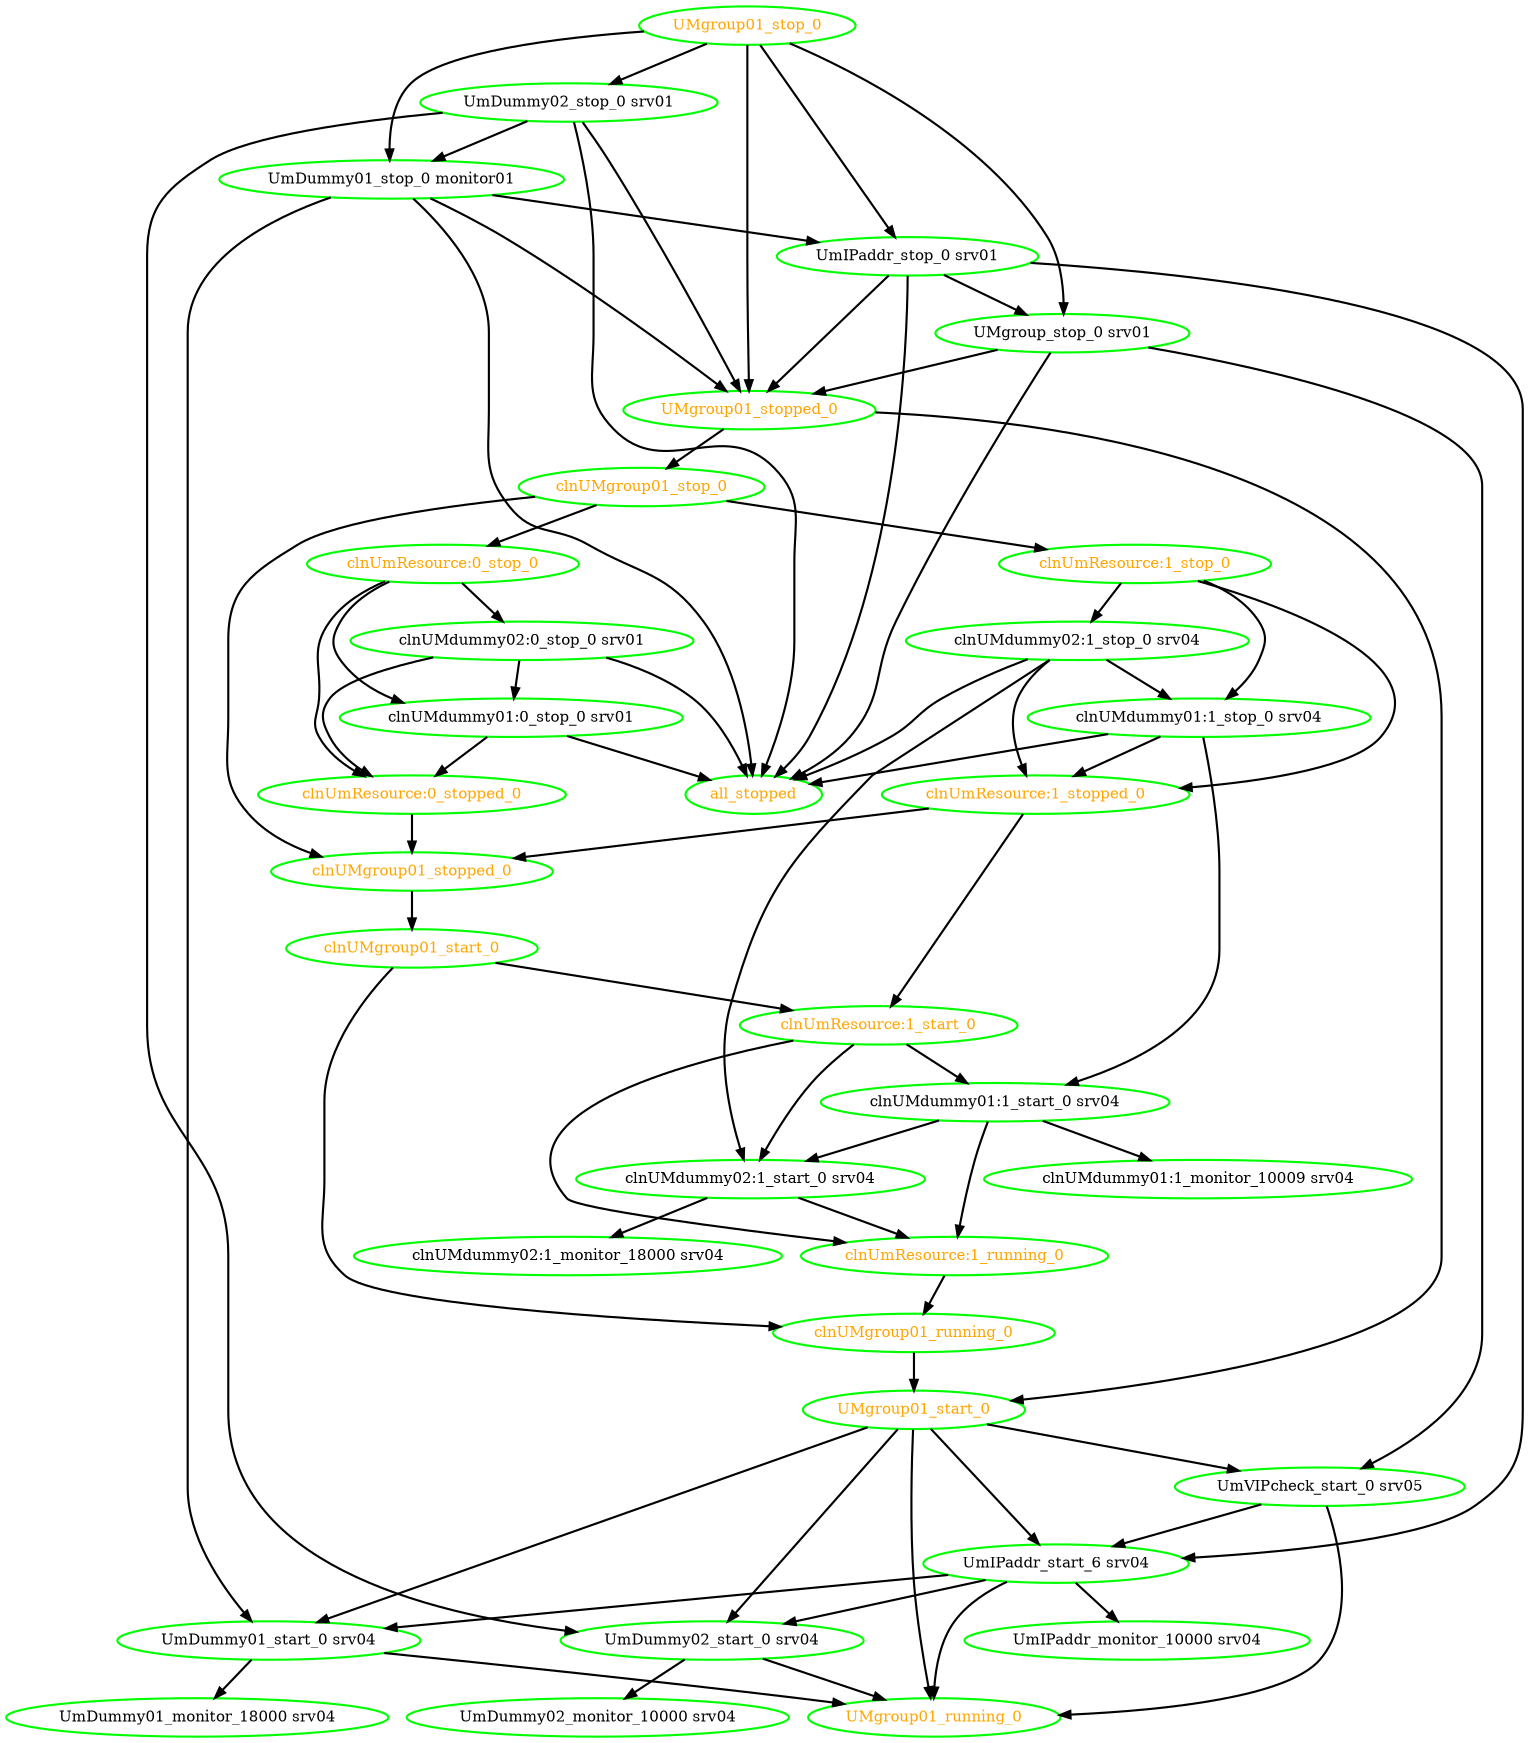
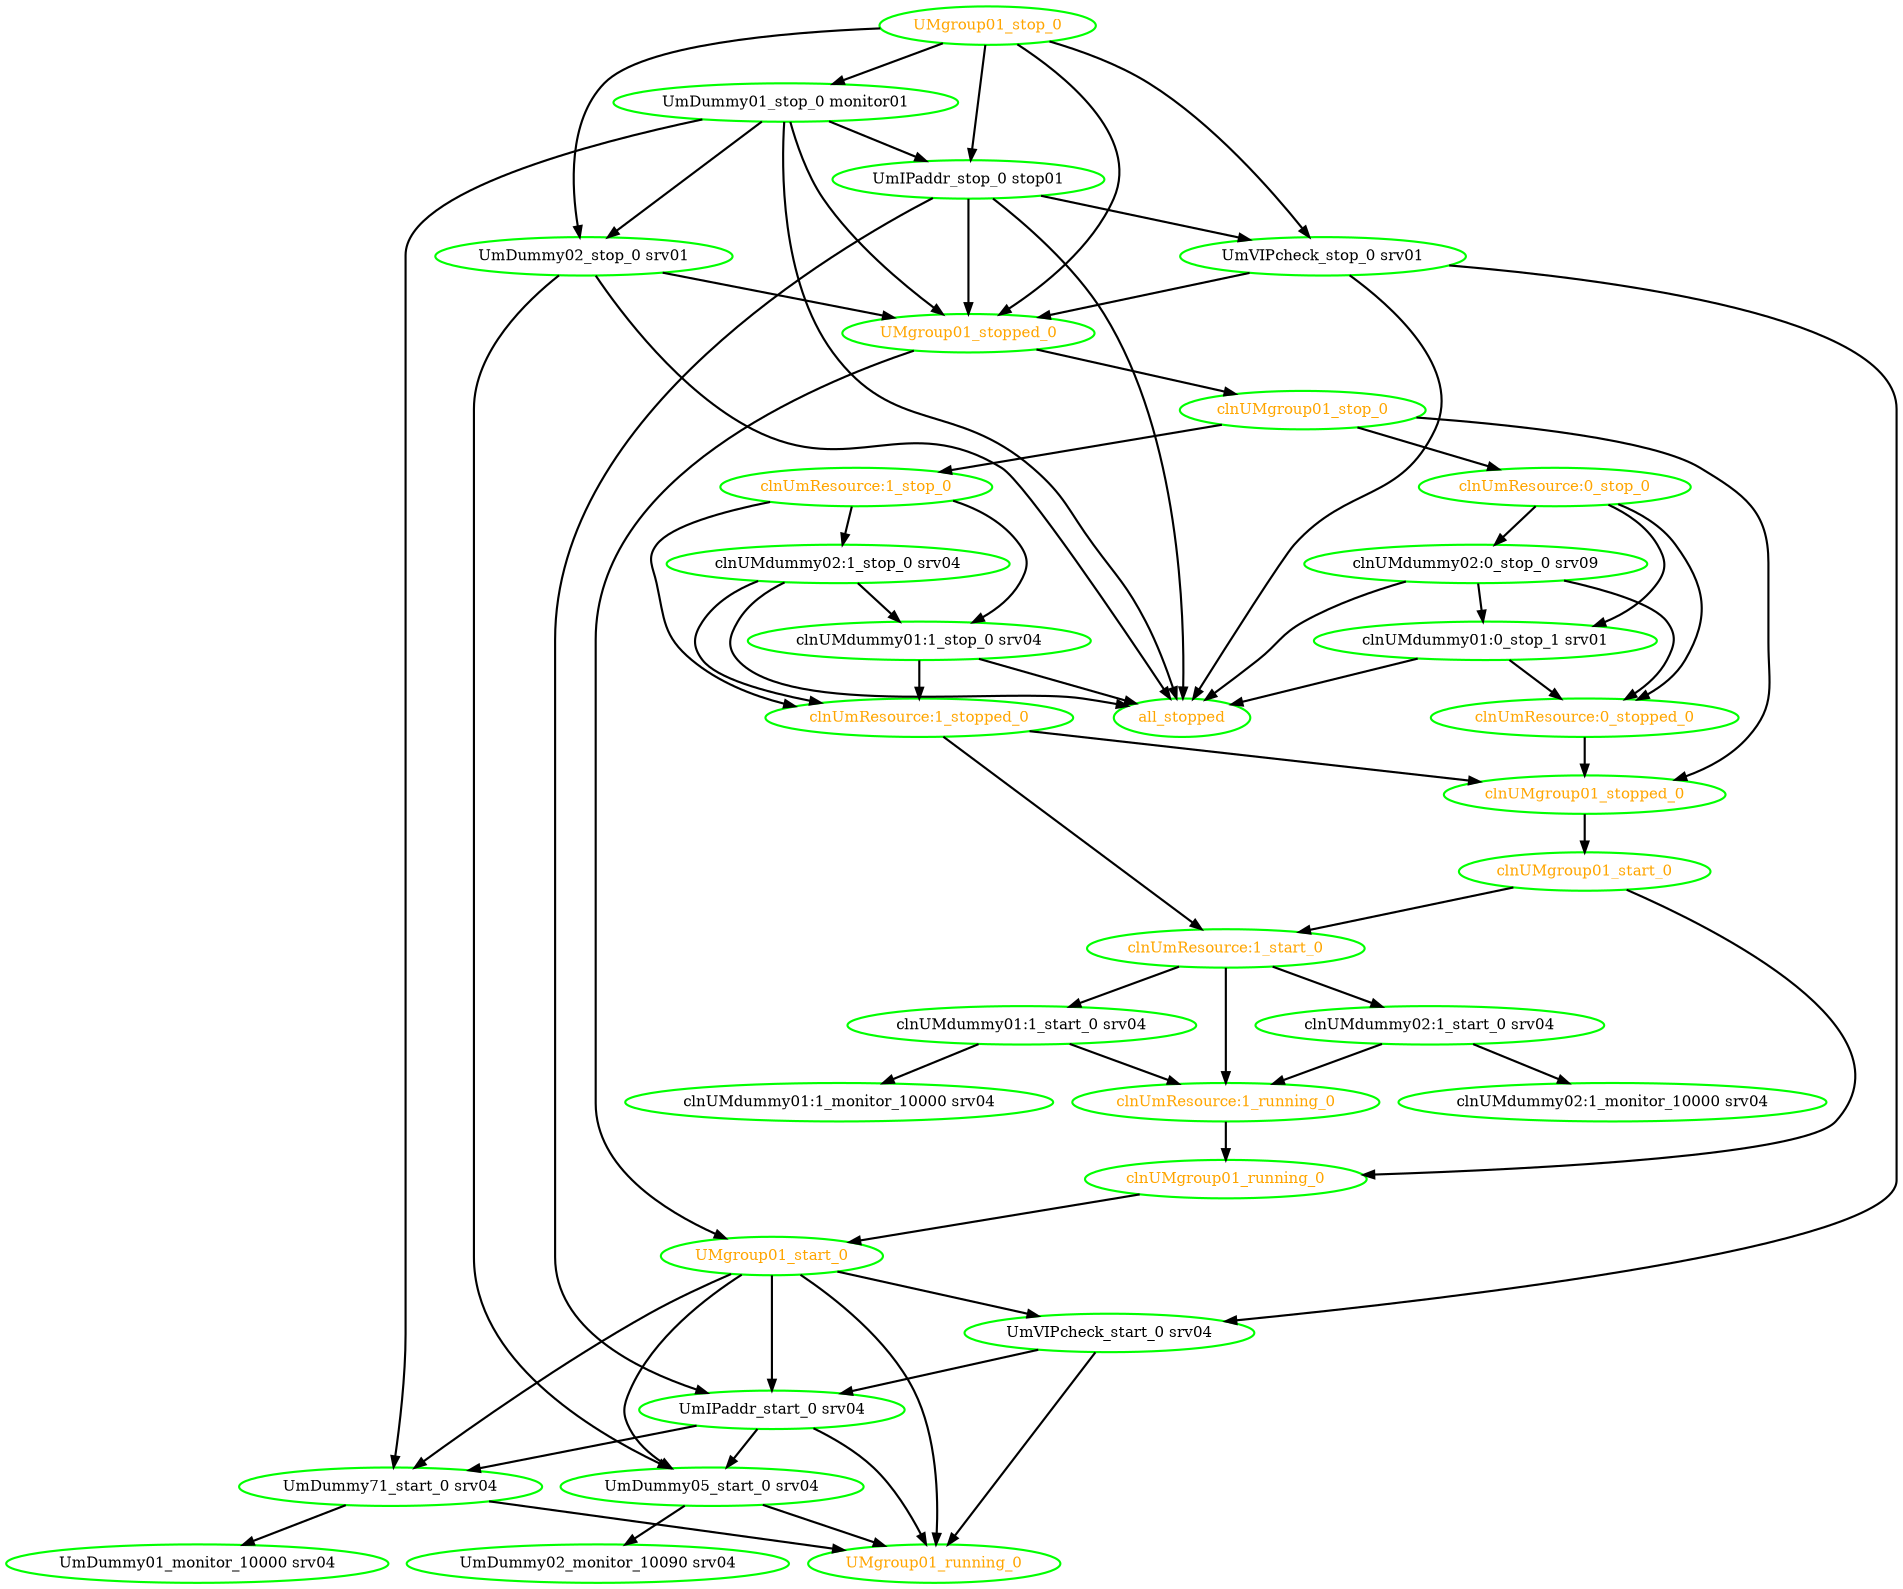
edge "UmDummy02_stop_0 srv01" -> "UmDummy01_stop_0 monitor01": reversed
node "UmIPaddr_stop_0 srv01": label "UmIPaddr_stop_0 srv01" -> "UmIPaddr_stop_0 stop01"
node "UMgroup_stop_0 srv01": label "UMgroup_stop_0 srv01" -> "UmVIPcheck_stop_0 srv01"
node "clnUMdummy02:0_stop_0 srv01": label "clnUMdummy02:0_stop_0 srv01" -> "clnUMdummy02:0_stop_0 srv09"
node "clnUMdummy01:0_stop_0 srv01": label "clnUMdummy01:0_stop_0 srv01" -> "clnUMdummy01:0_stop_1 srv01"
edge "clnUMdummy02:1_stop_0 srv04" -> "clnUMdummy02:1_start_0 srv04": removed
edge "clnUMdummy01:1_stop_0 srv04" -> "clnUMdummy01:1_start_0 srv04": removed
edge "clnUMdummy01:1_start_0 srv04" -> "clnUMdummy02:1_start_0 srv04": removed
node "clnUMdummy01:1_monitor_10009 srv04": label "clnUMdummy01:1_monitor_10009 srv04" -> "clnUMdummy01:1_monitor_10000 srv04"
node "clnUMdummy02:1_monitor_18000 srv04": label "clnUMdummy02:1_monitor_18000 srv04" -> "clnUMdummy02:1_monitor_10000 srv04"
node "UmVIPcheck_start_0 srv05": label "UmVIPcheck_start_0 srv05" -> "UmVIPcheck_start_0 srv04"
node "UmIPaddr_start_6 srv04": label "UmIPaddr_start_6 srv04" -> "UmIPaddr_start_0 srv04"
node "UmDummy01_start_0 srv04": label "UmDummy01_start_0 srv04" -> "UmDummy71_start_0 srv04"
node "UmDummy02_start_0 srv04": label "UmDummy02_start_0 srv04" -> "UmDummy05_start_0 srv04"
node "UmIPaddr_monitor_10000 srv04": removed
node "UmDummy01_monitor_18000 srv04": label "UmDummy01_monitor_18000 srv04" -> "UmDummy01_monitor_10000 srv04"
node "UmDummy02_monitor_10000 srv04": label "UmDummy02_monitor_10000 srv04" -> "UmDummy02_monitor_10090 srv04"
